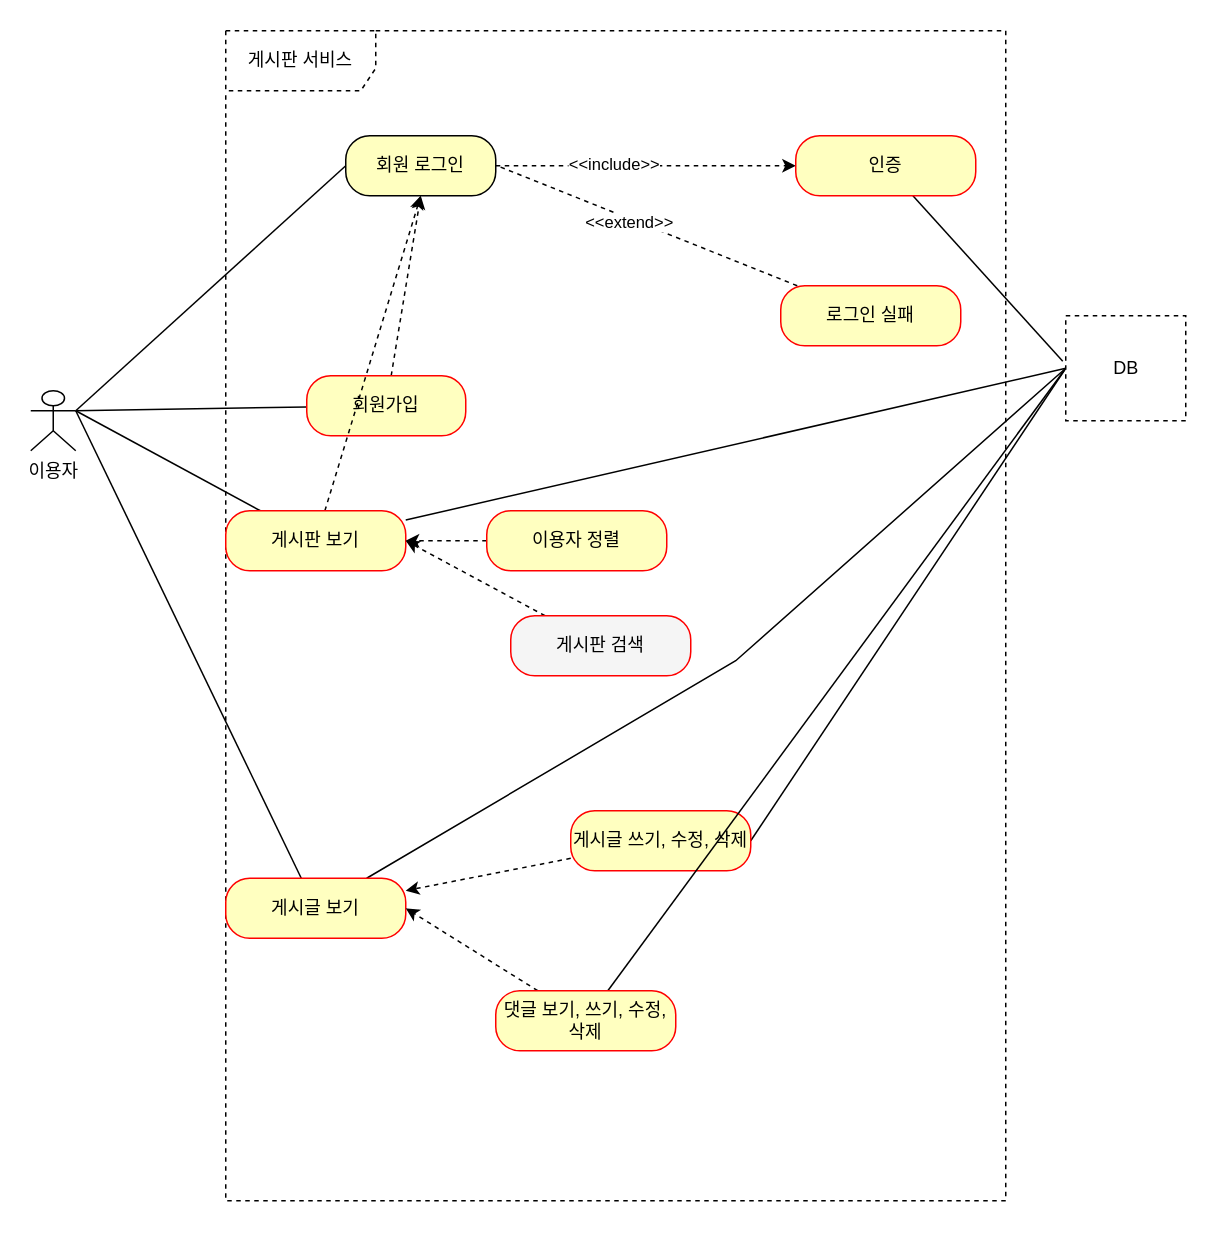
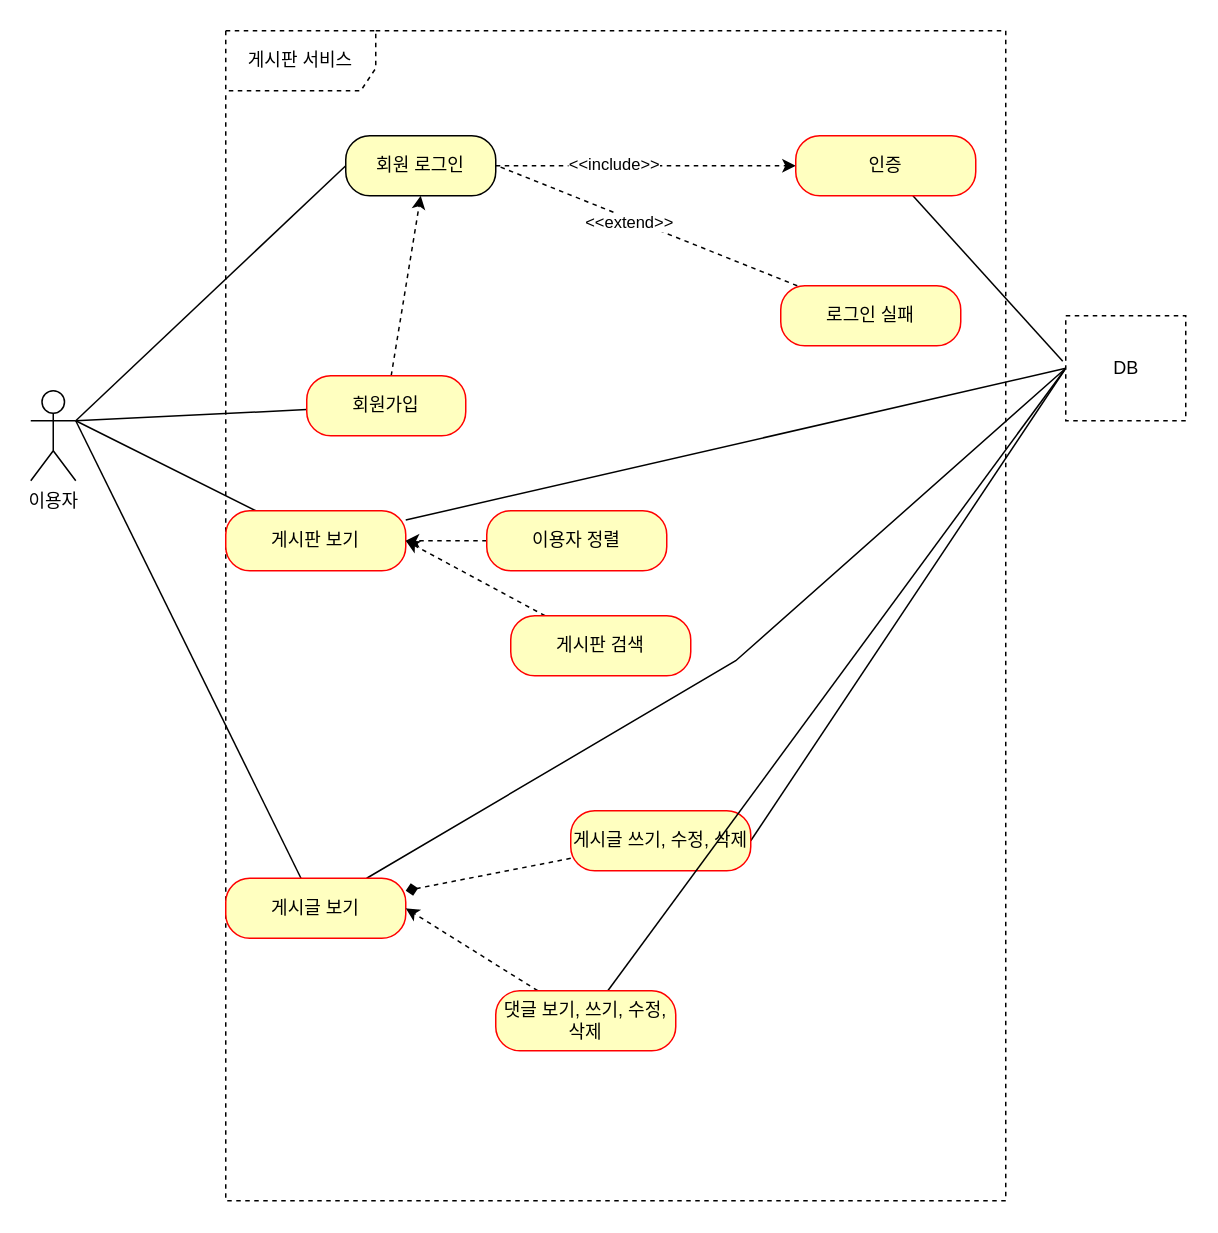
edge "게시판 보기" -> "회원 로그인": removed
node "이용자": size 45x60 -> 45x90
node "게시판 검색": fillcolor #f5f5f5 -> #ffffc0
edge "게시글 쓰기, 수정, 삭제" -> "게시글 보기": arrowhead classic -> diamond
